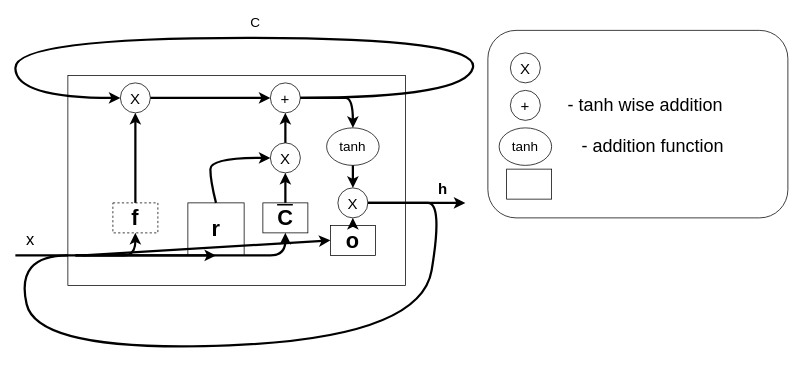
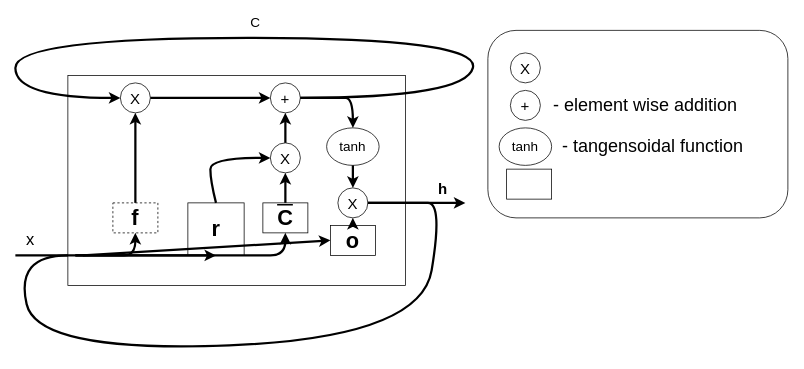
node "- tanh wise addition": label "- tanh wise addition" -> "- element wise addition"
node "- addition function": label "- addition function" -> "- tangensoidal function"
